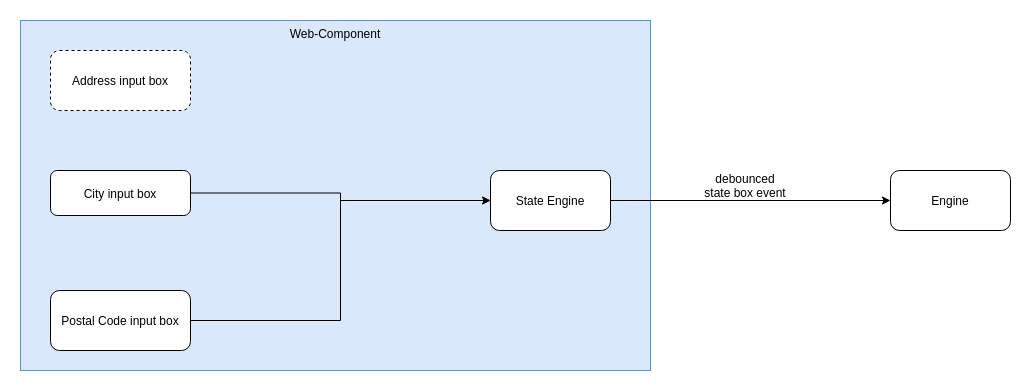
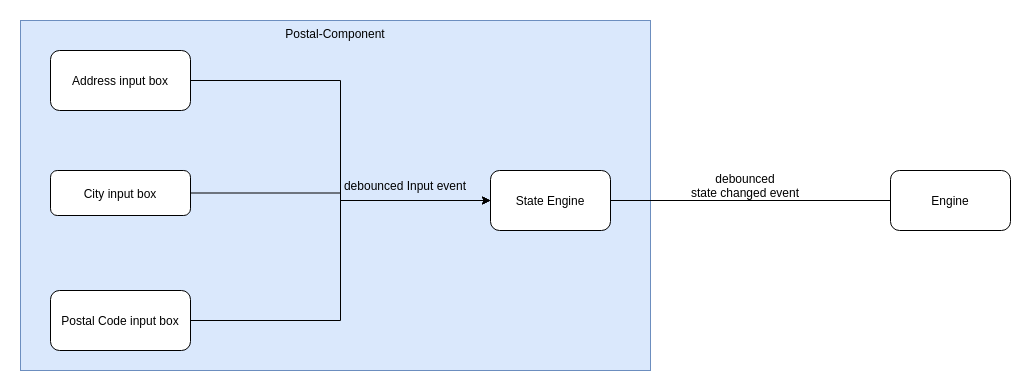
node "Web-Component": label "Web-Component" -> "Postal-Component"
node "Address input box": style dashed -> solid
edge "Address input box" -> "State Engine": added
node "debounced state box event": label "debounced state box event" -> "debounced state changed event"
node "debounced Input event": added
edge "State Engine" -> "Engine": arrowhead classic -> none
